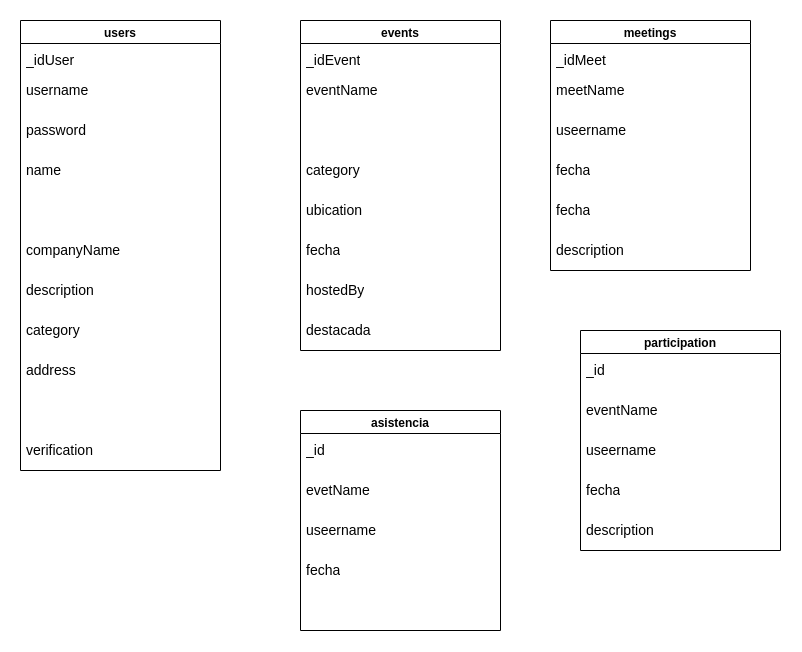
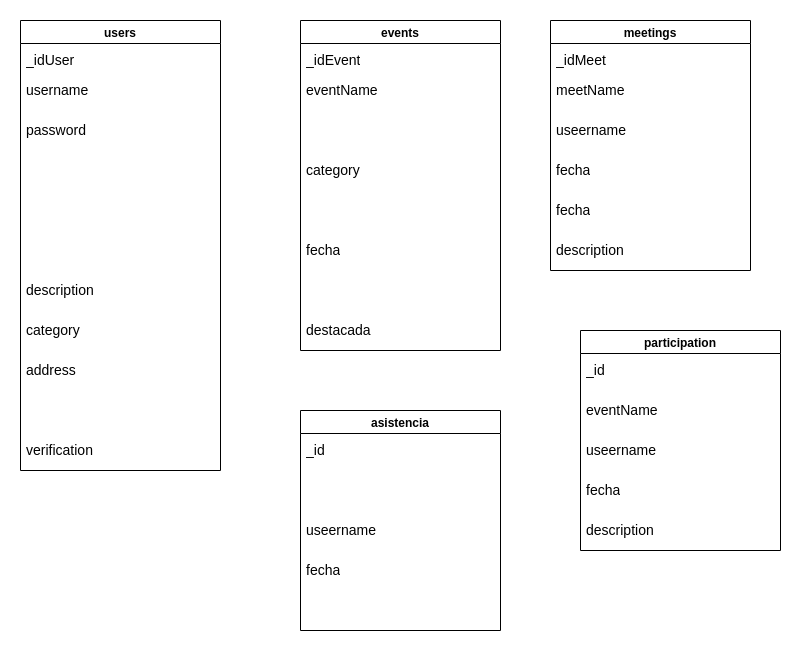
node "name": removed
node "ubication": removed
node "companyName": removed
node "hostedBy": removed
node "evetName": removed
